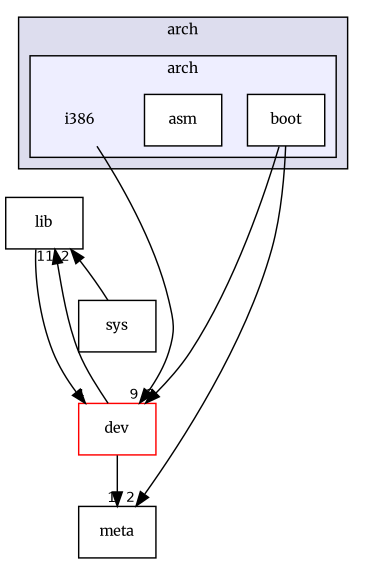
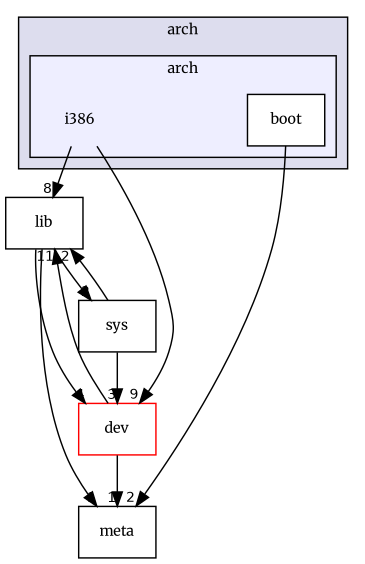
node "asm": removed
edge "i386" -> "lib": added
edge "lib" -> "sys": added
edge "boot" -> "dev": now "sys" -> "dev"
edge "lib" -> "meta": added
